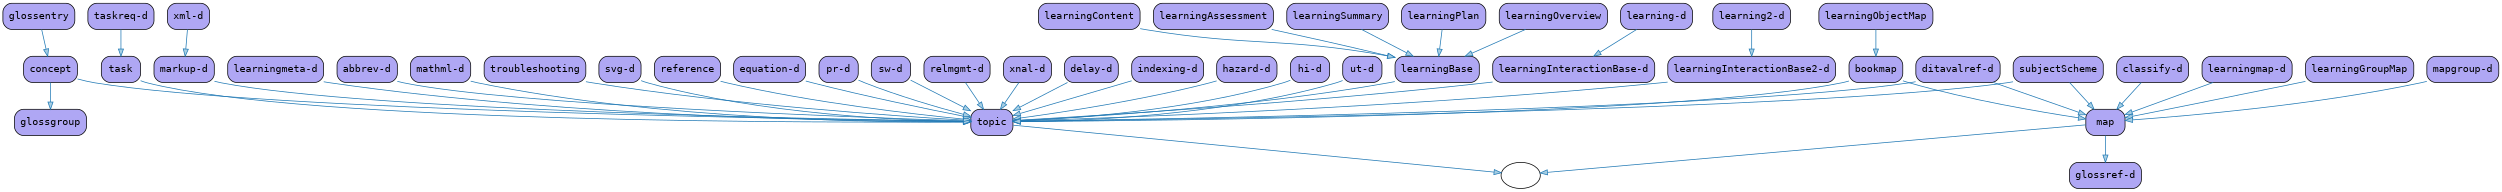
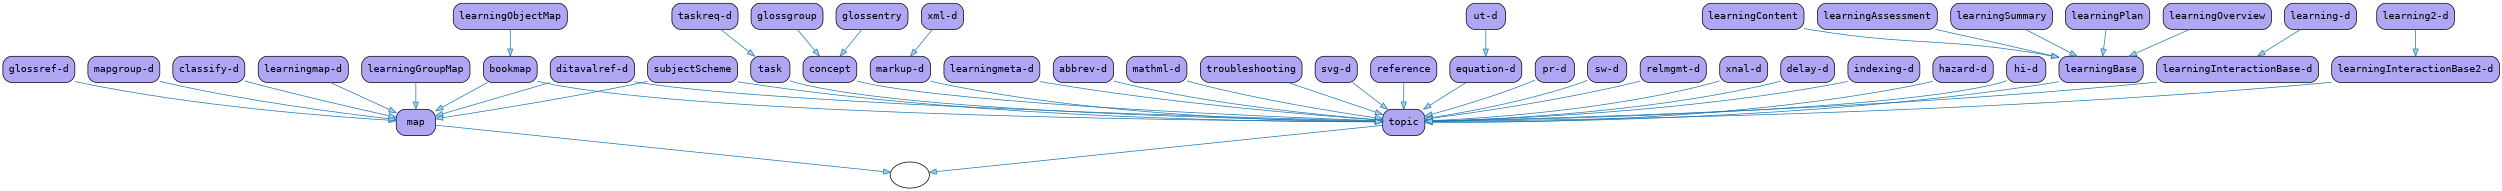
edge "concept" -> "glossgroup": reversed
edge "ut-d" -> "topic": now "ut-d" -> "equation-d"
edge "map" -> "glossref-d": reversed
